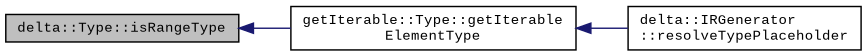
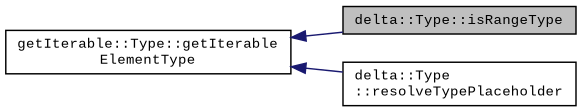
edge "getIterable::Type::getIterable ElementType" -> "delta::Type::isRangeType": reversed
node "delta::IRGenerator ::resolveTypePlaceholder": label "delta::IRGenerator ::resolveTypePlaceholder" -> "delta::Type ::resolveTypePlaceholder"
